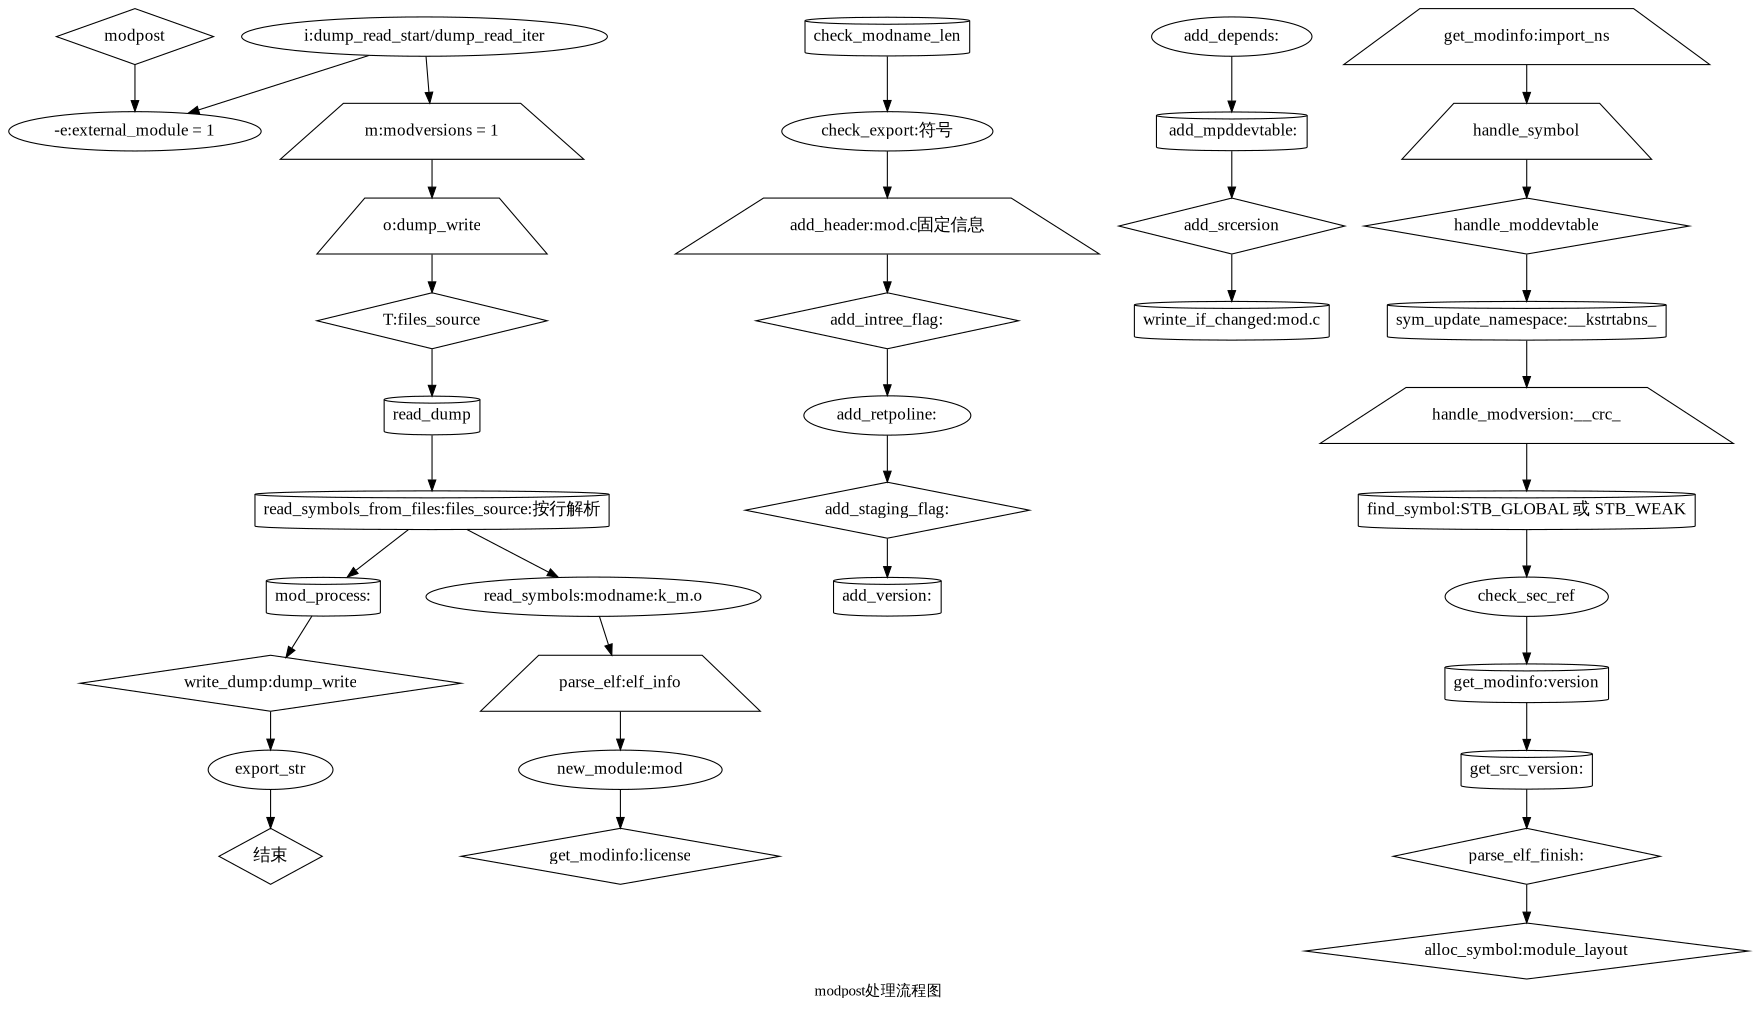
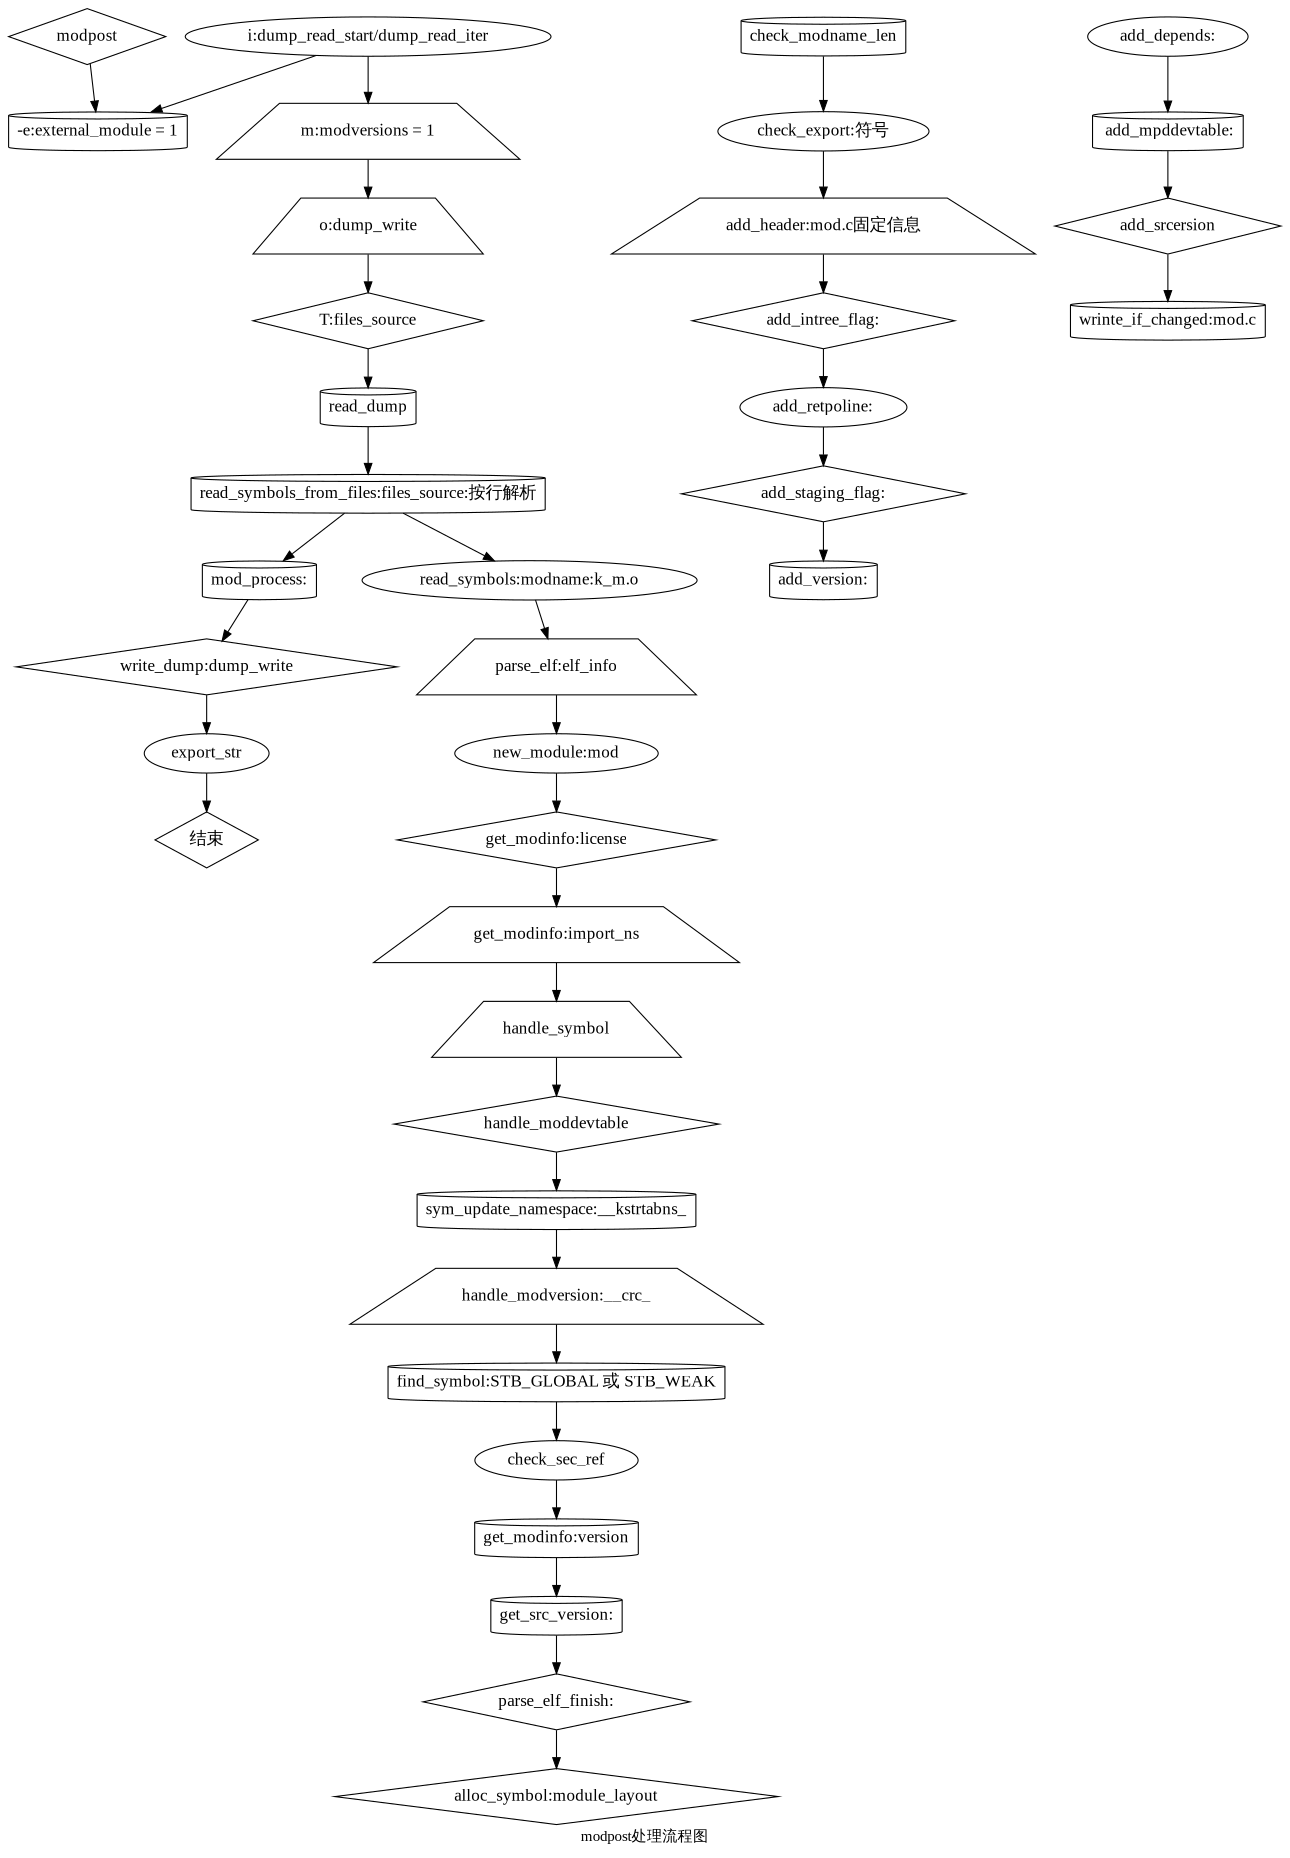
node "-e:external_module = 1": shape ellipse -> cylinder
edge "get_modinfo:license" -> "get_modinfo:import_ns": added
